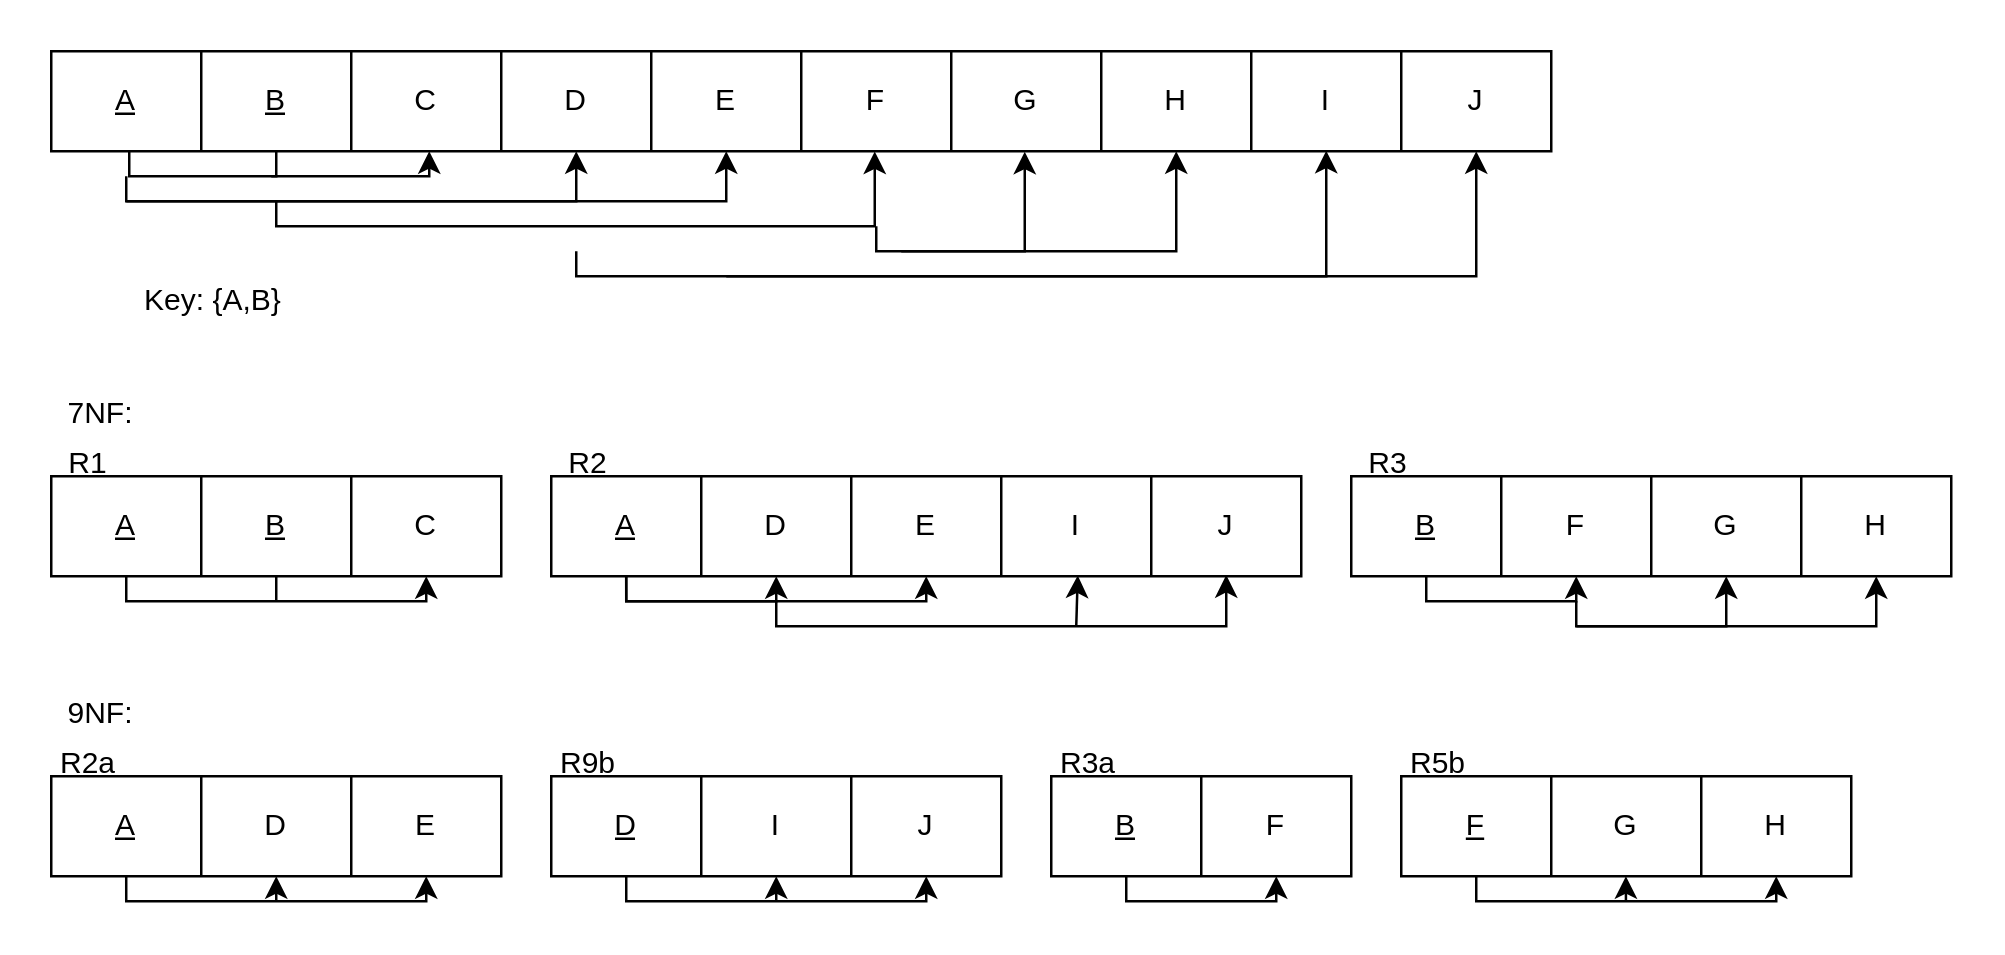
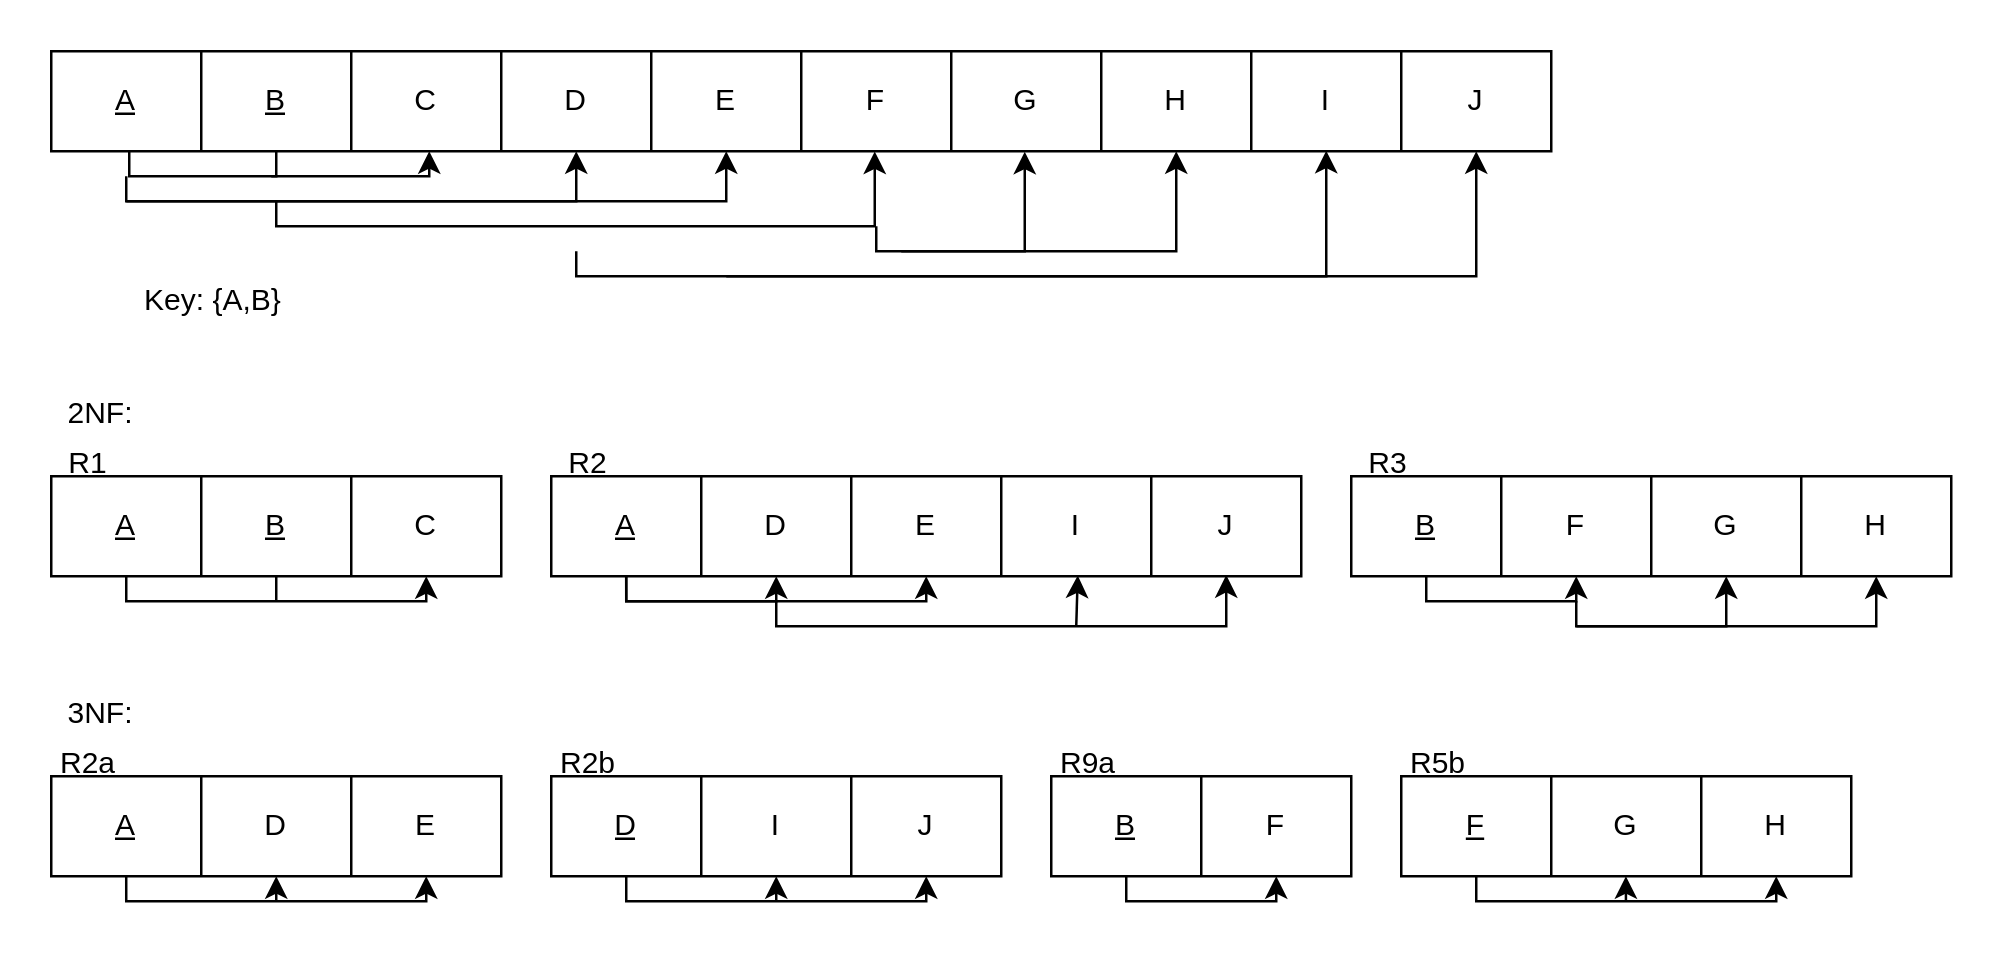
node "7NF:": label "7NF:" -> "2NF:"
node "9NF:": label "9NF:" -> "3NF:"
node "R9b": label "R9b" -> "R2b"
node "R3a": label "R3a" -> "R9a"
